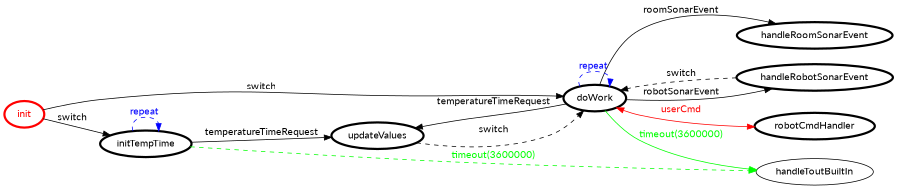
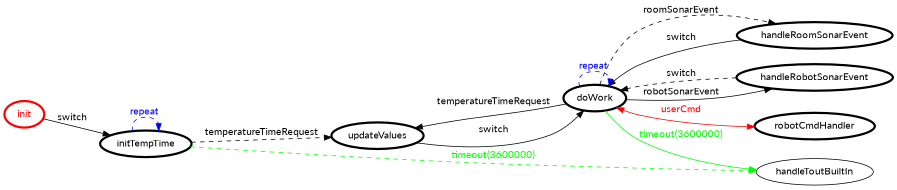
edge "doWork" -> "handleRoomSonarEvent": style solid -> dashed
edge "init" -> "doWork": now "handleRoomSonarEvent" -> "doWork"
edge "initTempTime" -> "updateValues": style solid -> dashed
edge "updateValues" -> "doWork": style dashed -> solid
